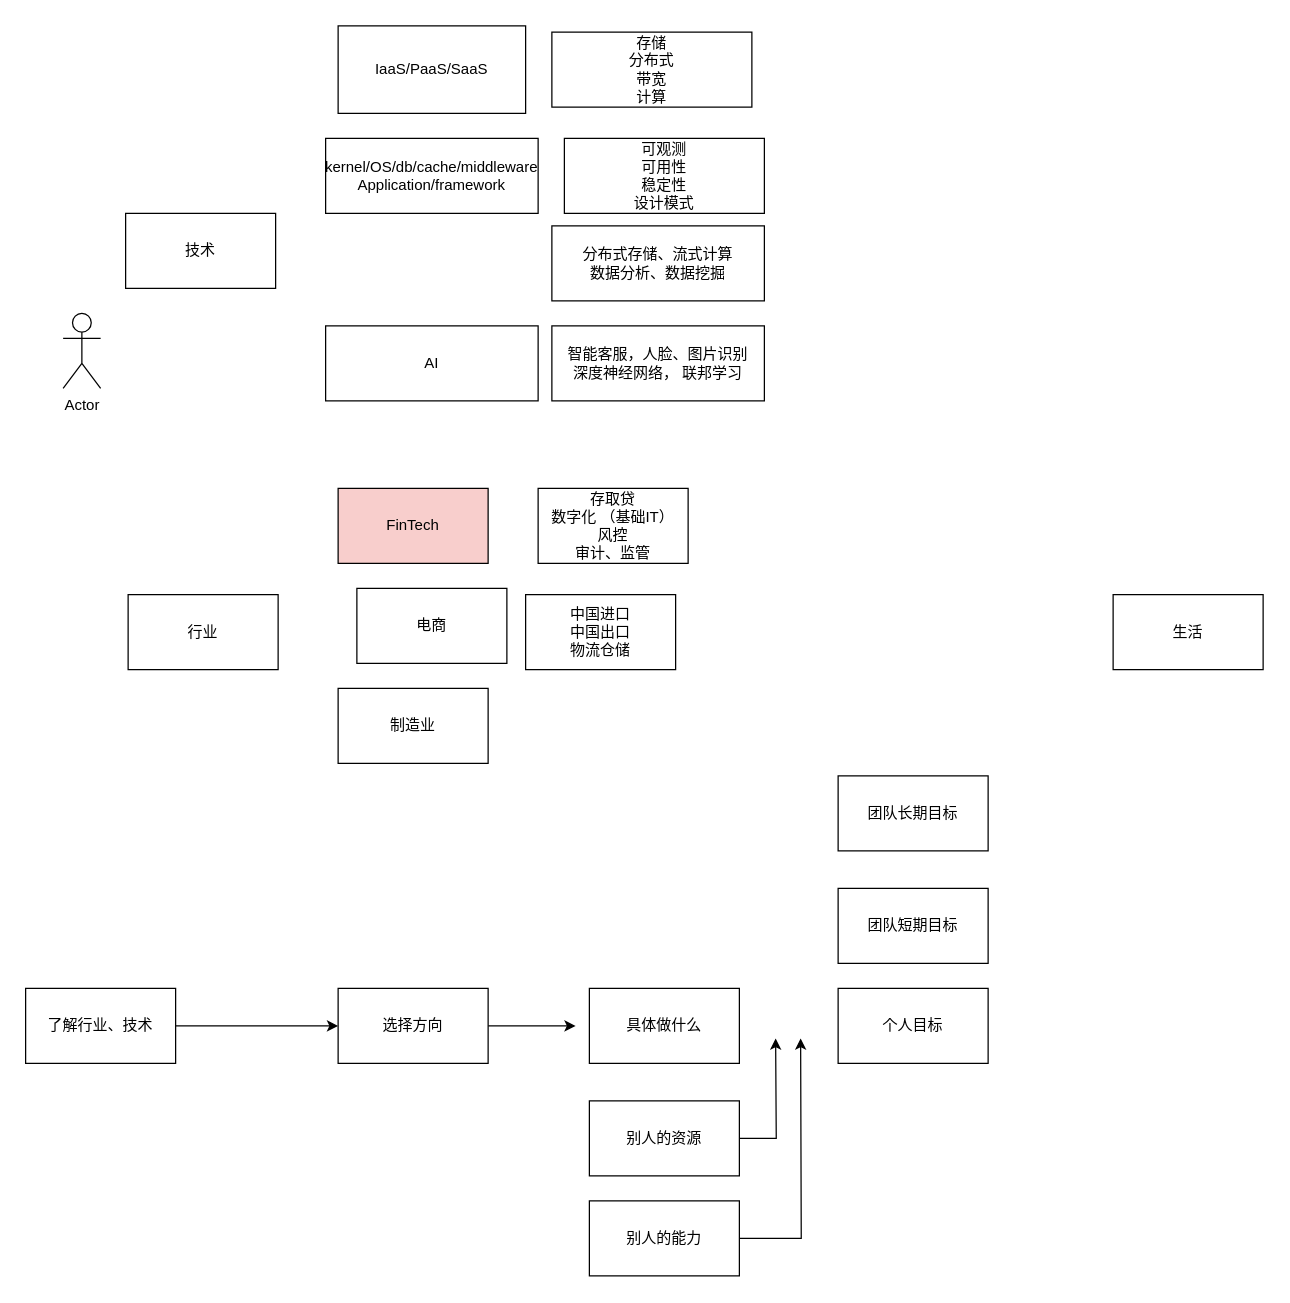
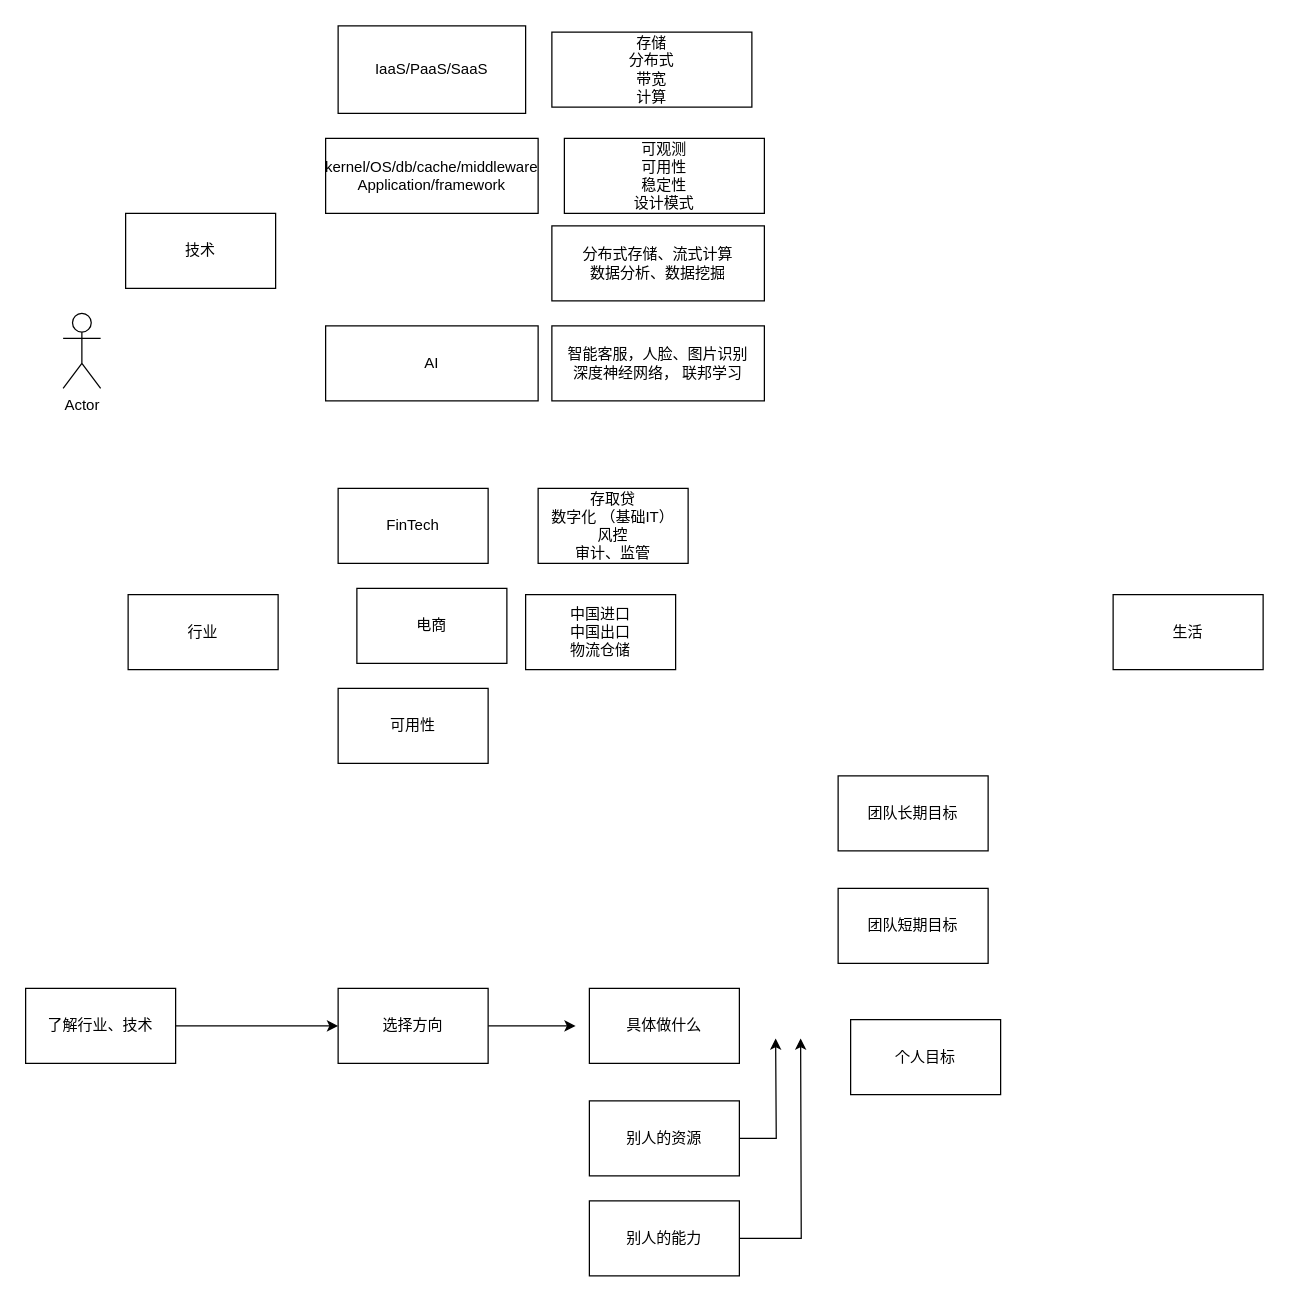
node "FinTech": fillcolor #f8cecc -> #ffffff
node "制造业": label "制造业" -> "可用性"
node "个人目标": moved (913, 1026) -> (926, 1057)
